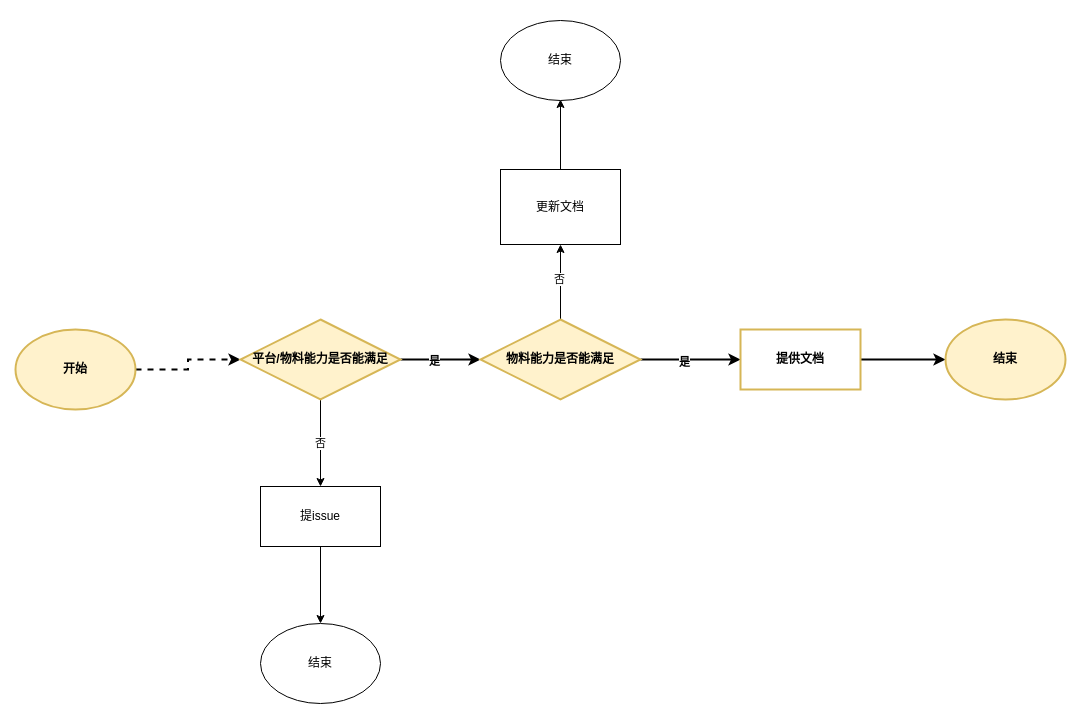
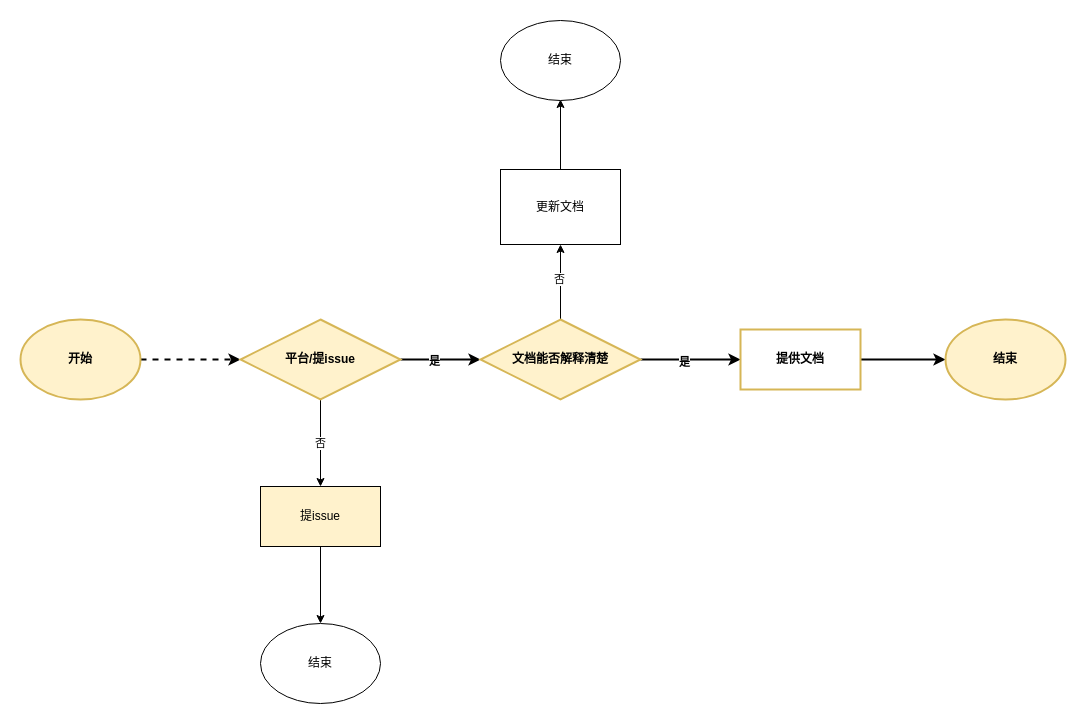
node "平台/物料能力是否能满足": label "平台/物料能力是否能满足" -> "平台/提issue"
node "物料能力是否能满足": label "物料能力是否能满足" -> "文档能否解释清楚"
node "开始": moved (76, 370) -> (81, 360)
node "提issue": fillcolor #ffffff -> #fff2cc
